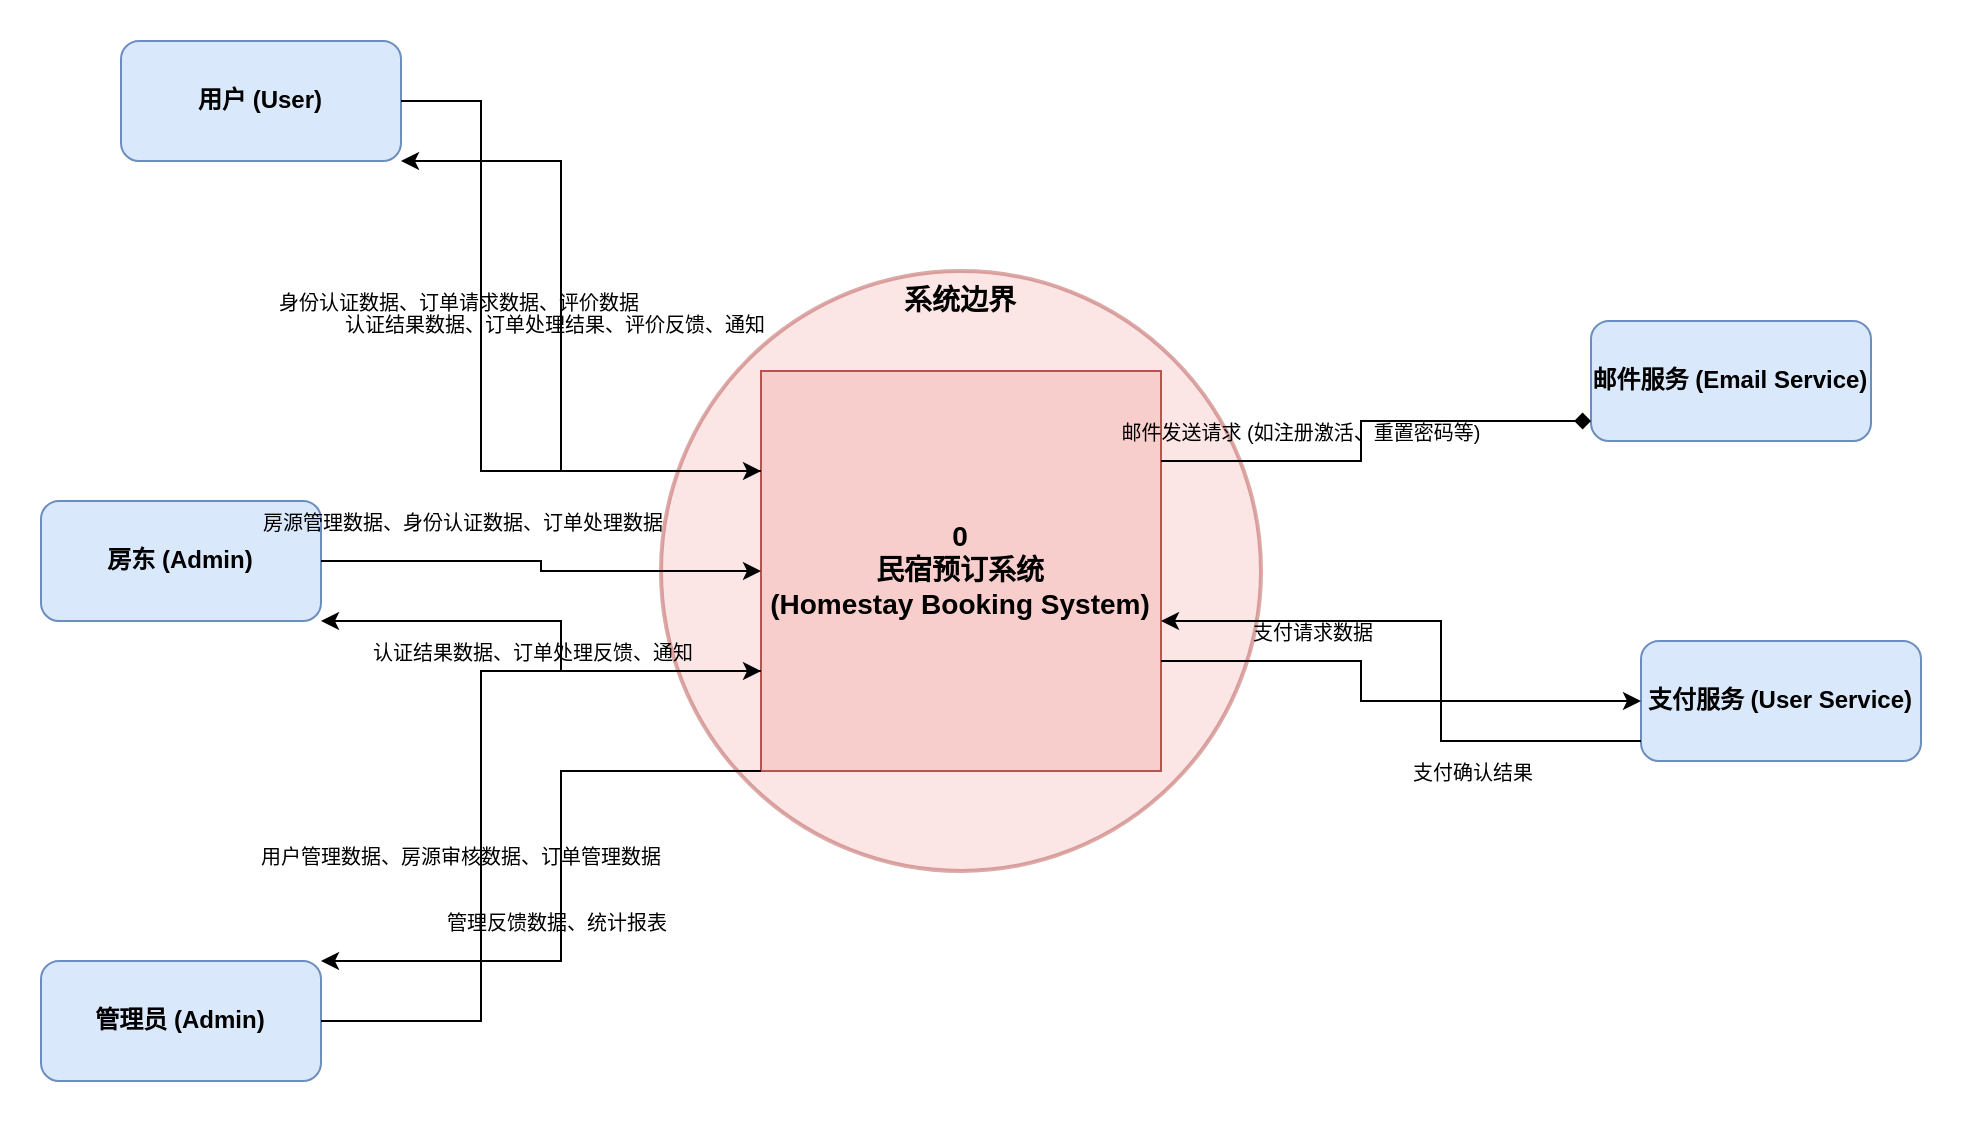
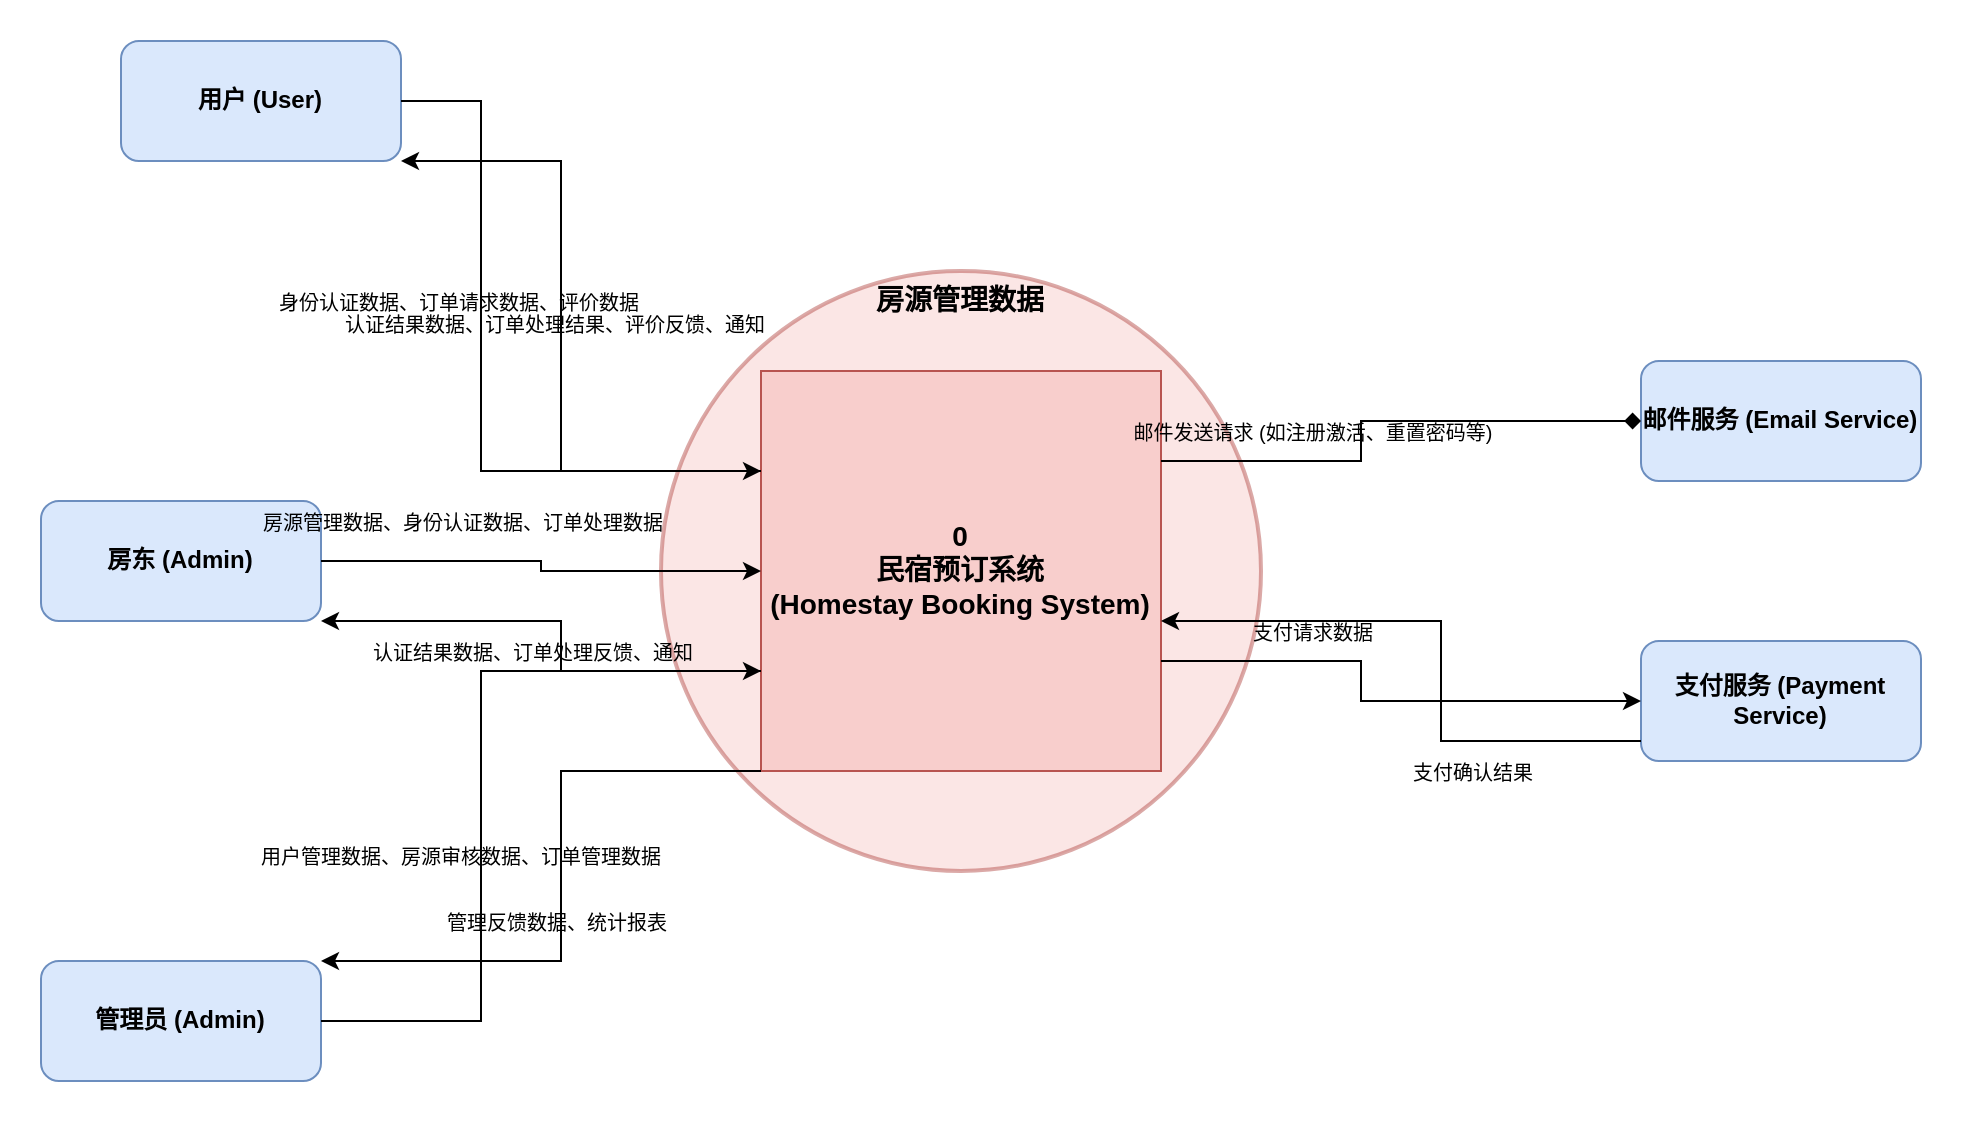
node "系统边界": label "系统边界" -> "房源管理数据"
node "邮件服务 (Email Service)": moved (1731, 381) -> (1781, 421)
node "支付服务 (User Service)": label "支付服务 (User Service)" -> "支付服务 (Payment Service)"
